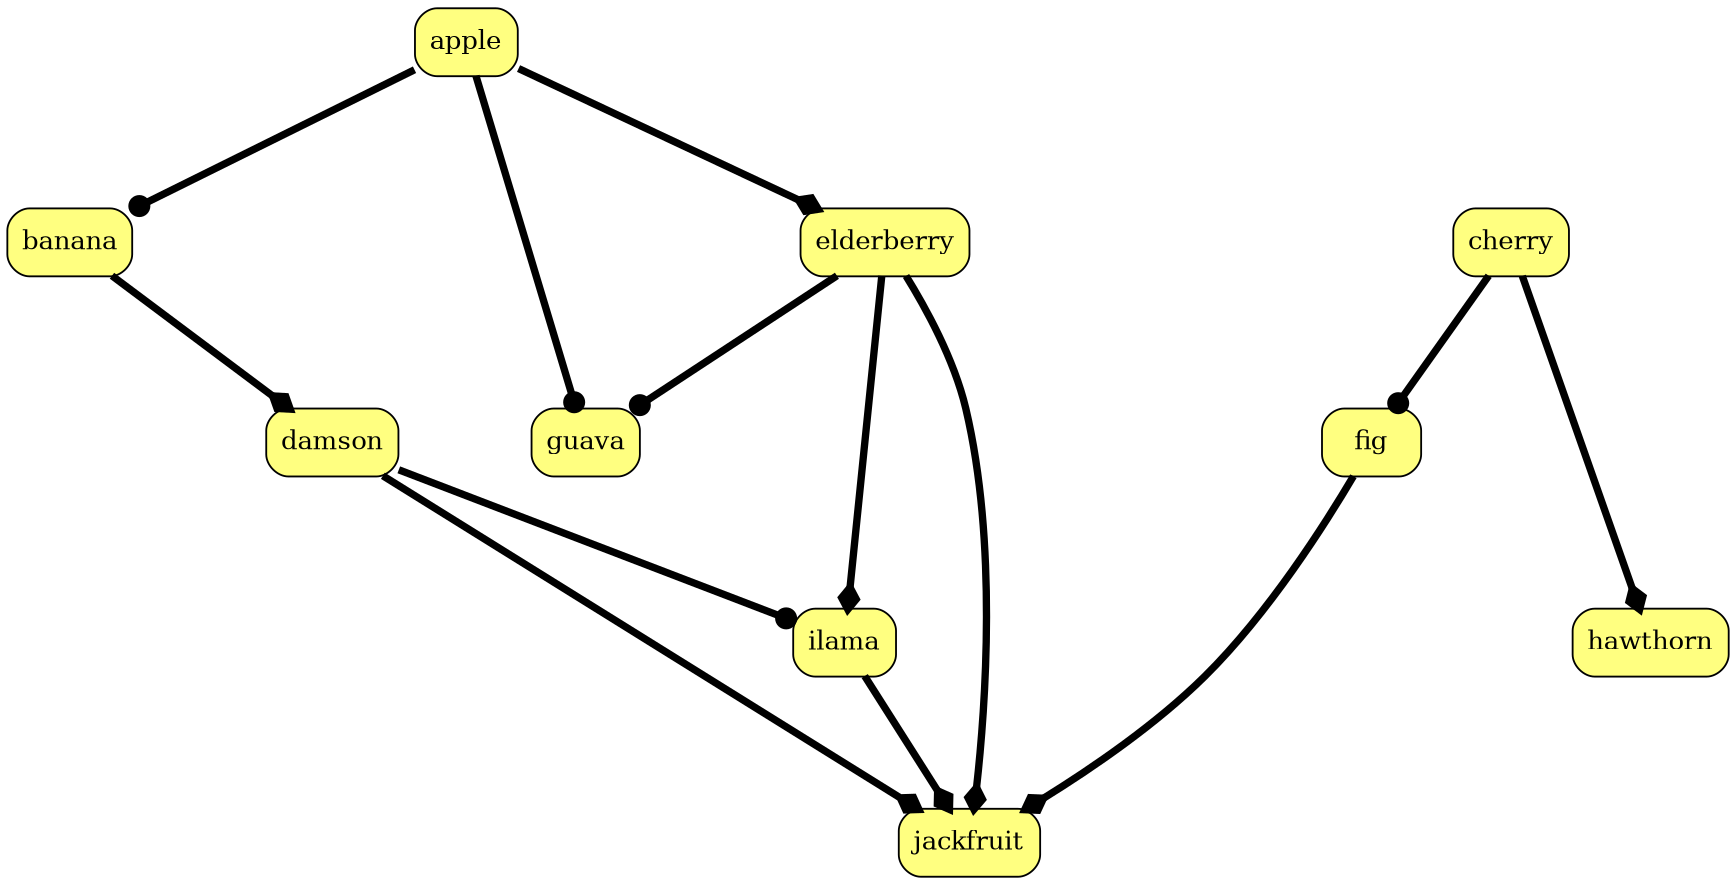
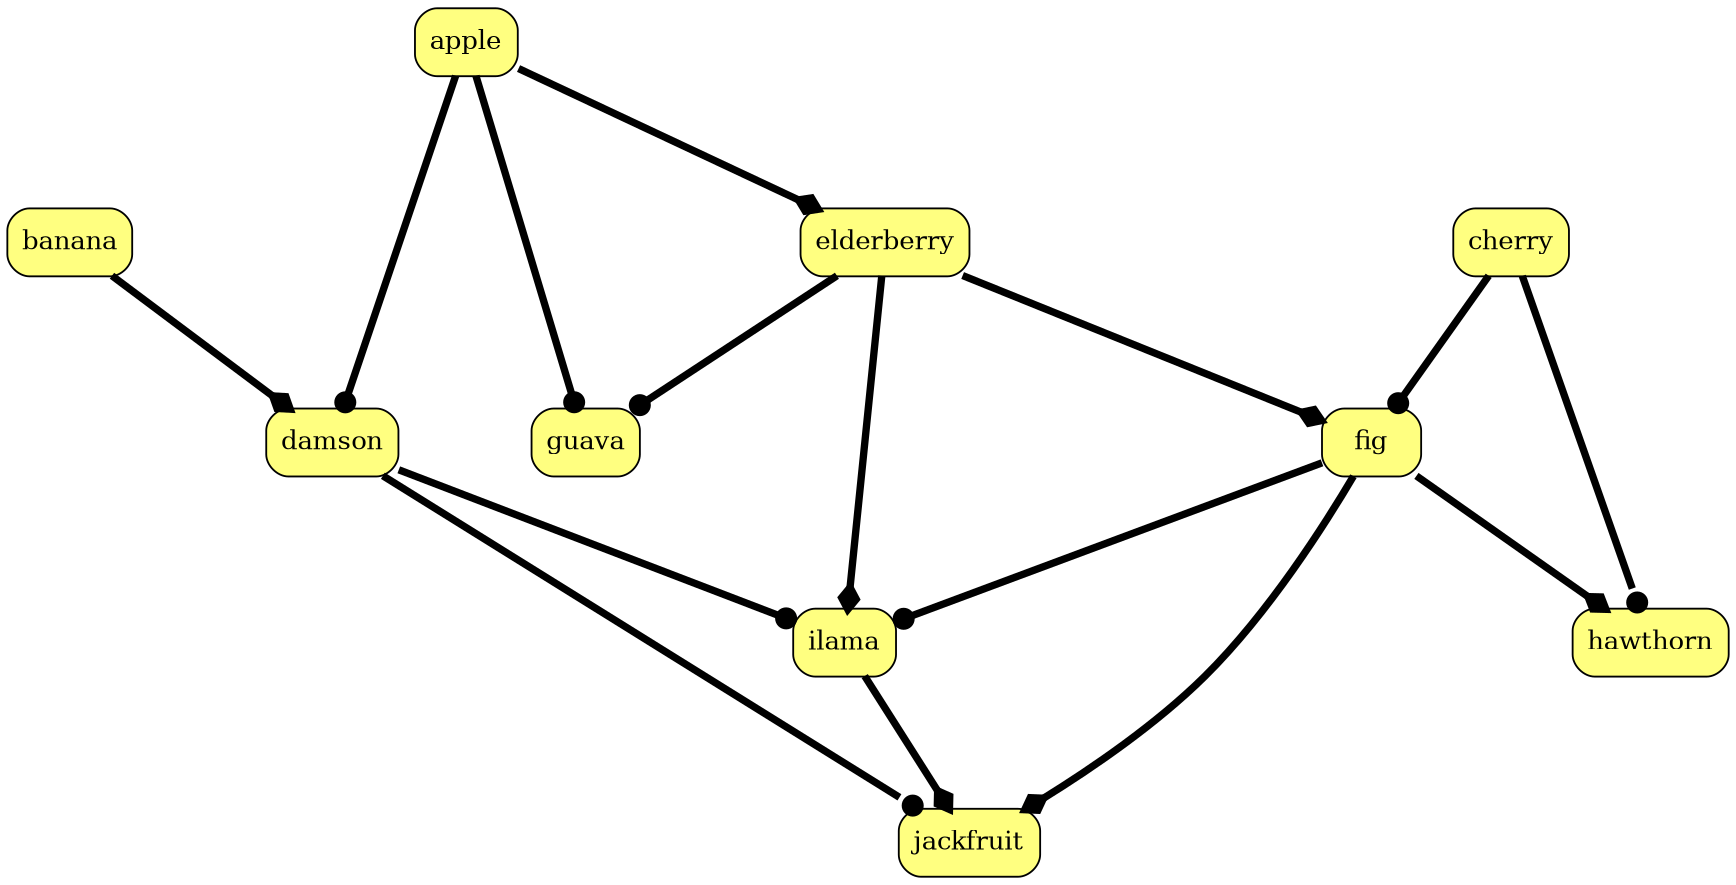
edge "apple" -> "banana": now "apple" -> "damson"
edge "cherry" -> "hawthorn": arrowhead diamond -> dot
edge "elderberry" -> "jackfruit": now "elderberry" -> "fig"
edge "fig" -> "hawthorn": added
edge "fig" -> "ilama": added
edge "damson" -> "jackfruit": arrowhead diamond -> dot
